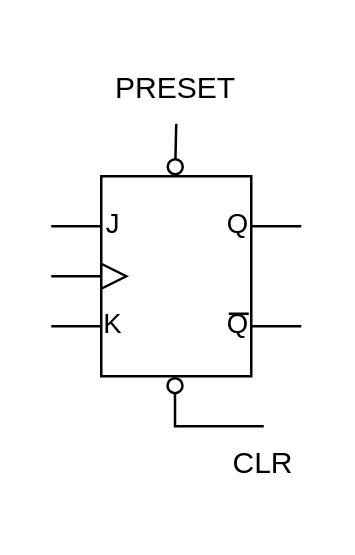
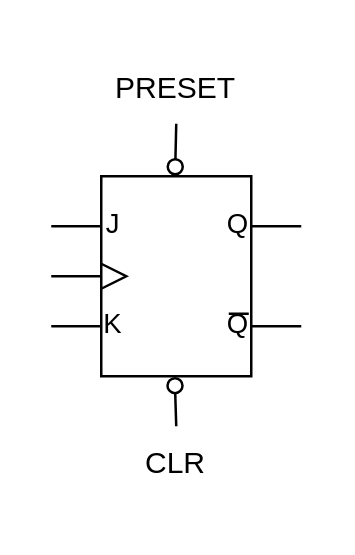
node "CLR": moved (264, 464) -> (176, 464)
